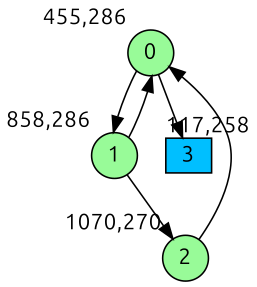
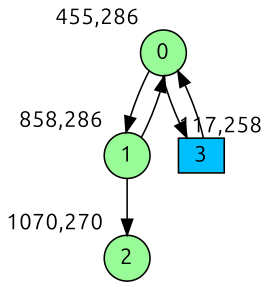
edge "2 1070,270" -> "0 455,286": now "3 117,258" -> "0 455,286"
